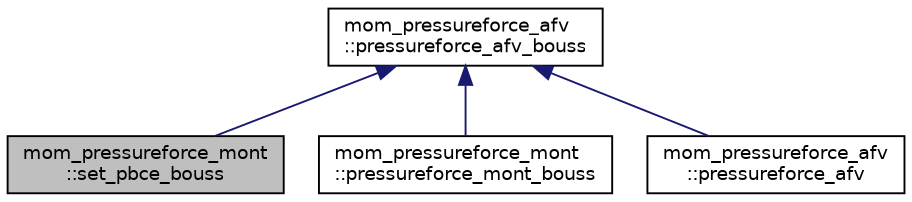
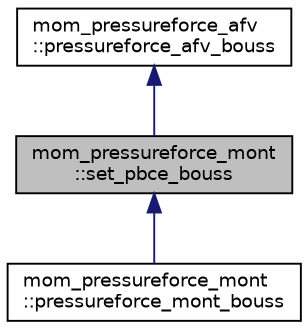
edge "mom_pressureforce_mont ::pressureforce_mont_bouss" -> "mom_pressureforce_afv ::pressureforce_afv_bouss": now "mom_pressureforce_mont ::pressureforce_mont_bouss" -> "mom_pressureforce_mont ::set_pbce_bouss"
node "mom_pressureforce_afv ::pressureforce_afv": removed
